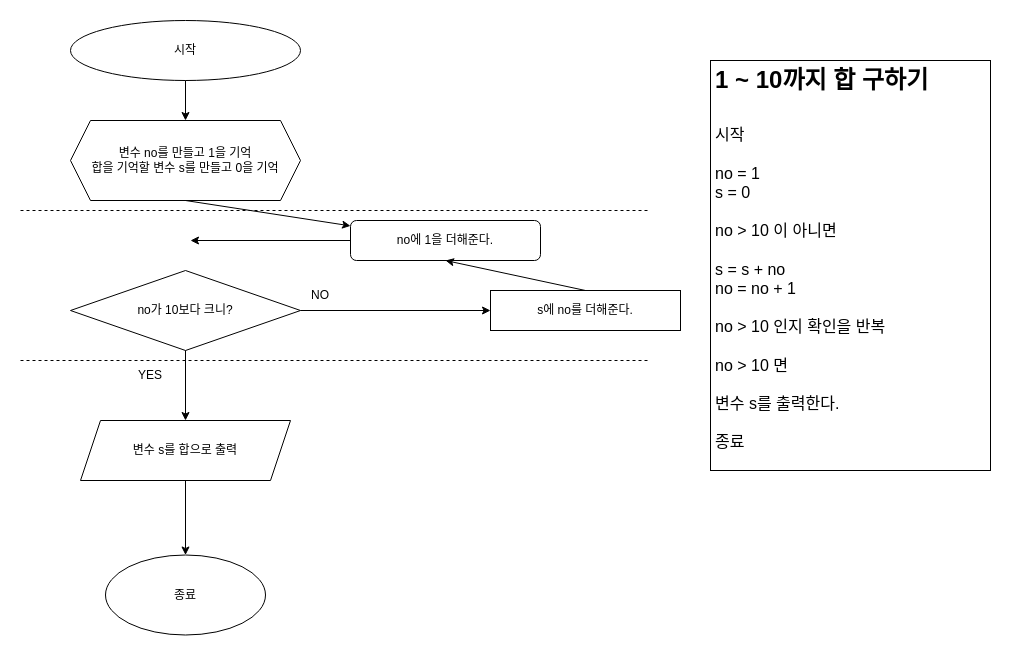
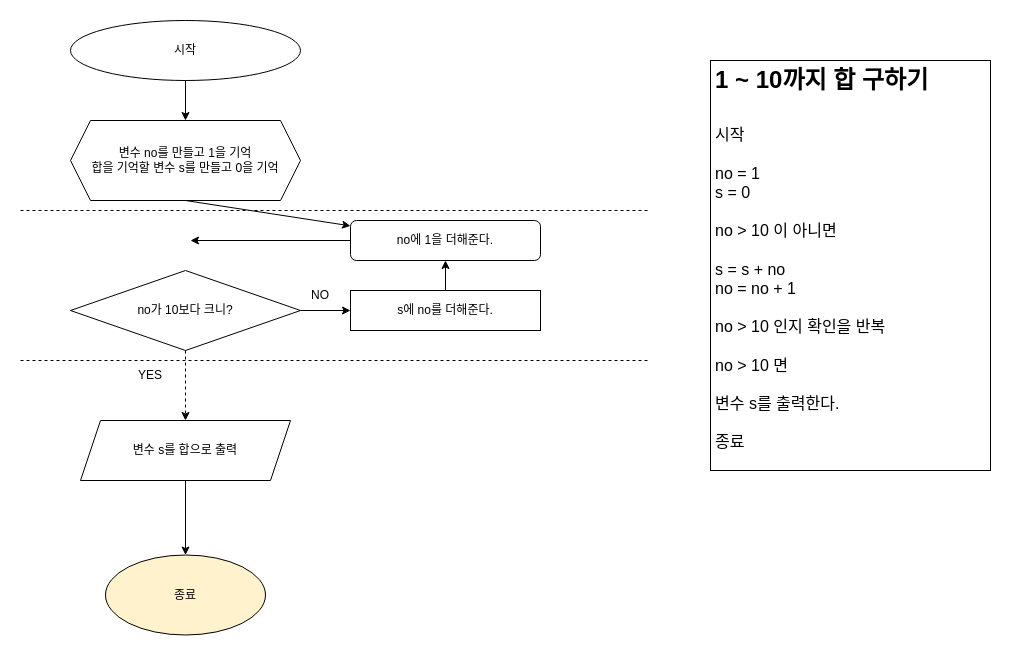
node "s에 no를 더해준다.": moved (586, 311) -> (446, 311)
edge "no가 10보다 크니?" -> "변수 s를 합으로 출력": style solid -> dashed
node "종료": fillcolor #ffffff -> #fff2cc
